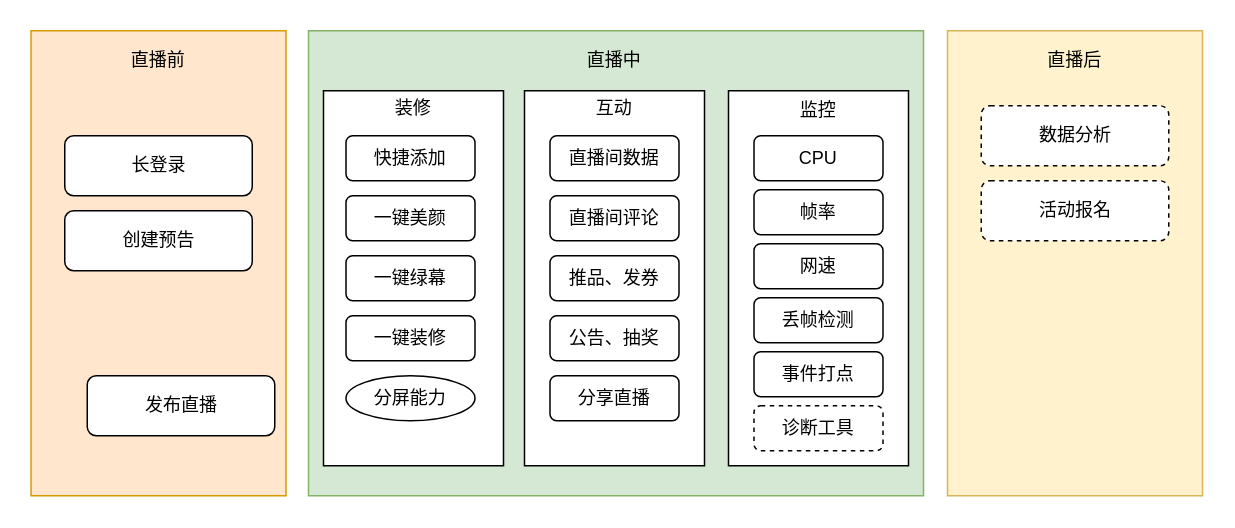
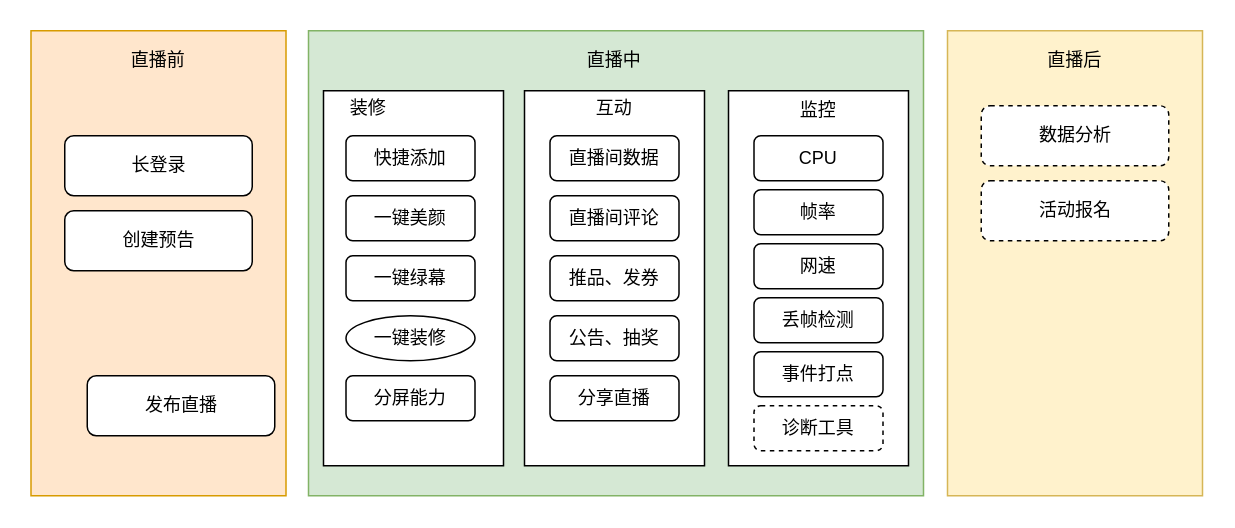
node "装修": moved (413, 109) -> (368, 109)
node "一键装修": shape rounded rectangle -> ellipse
node "分屏能力": shape ellipse -> rounded rectangle
